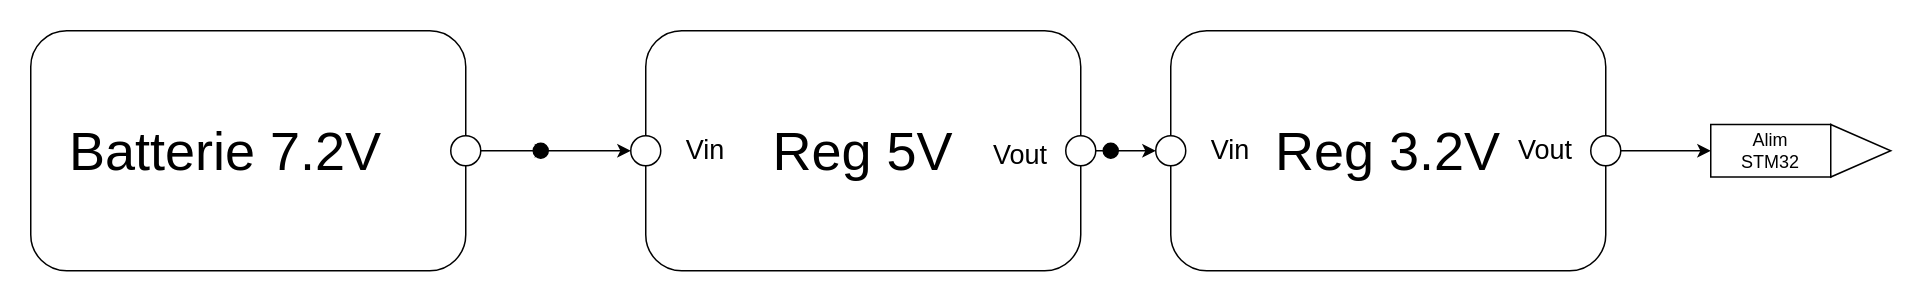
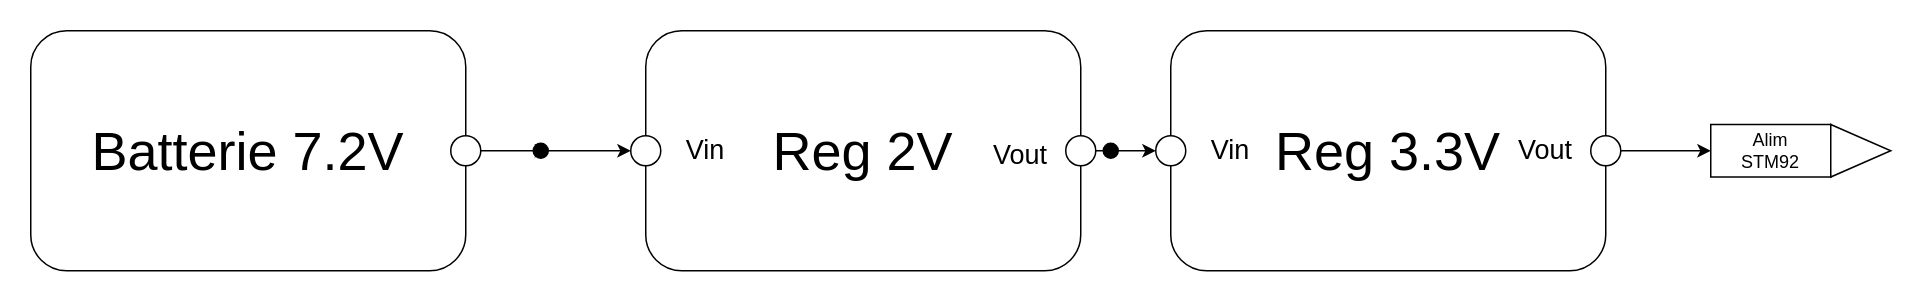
node "Batterie 7.2V": moved (226, 151) -> (248, 151)
node "Reg 5V": label "Reg 5V" -> "Reg 2V"
node "Reg 3.2V": label "Reg 3.2V" -> "Reg 3.3V"
node "Alim STM32": label "Alim STM32" -> "Alim STM92"
